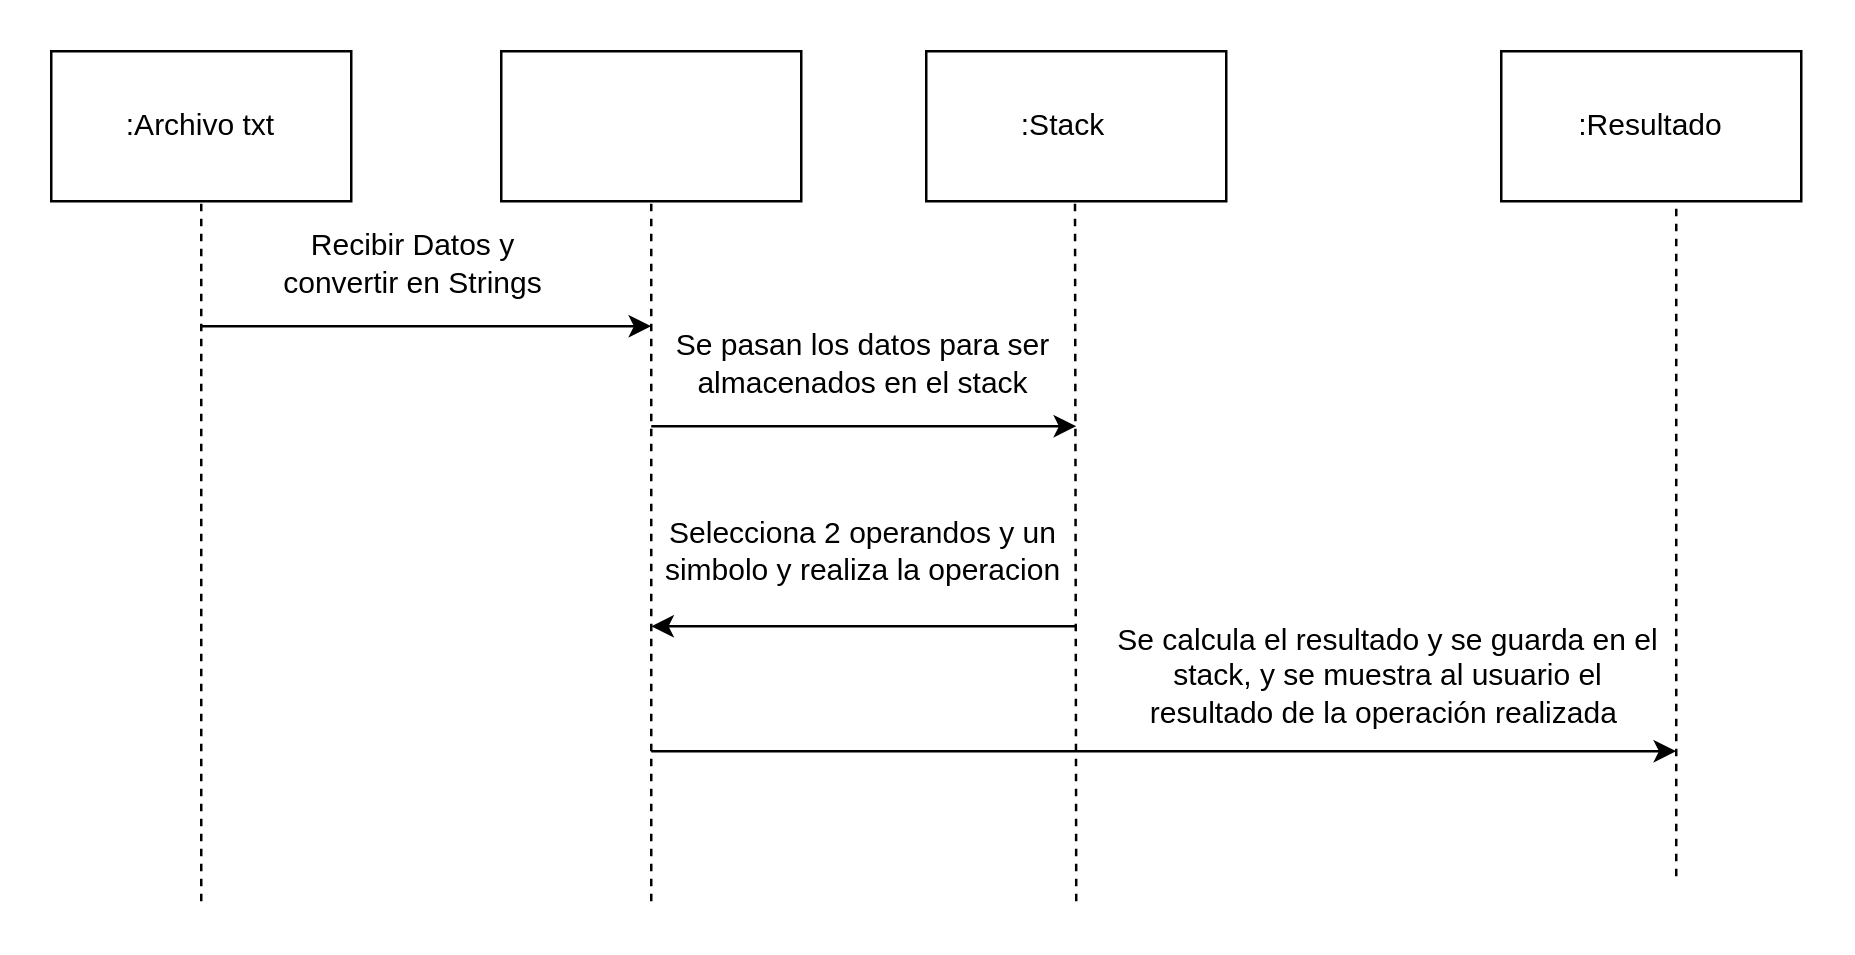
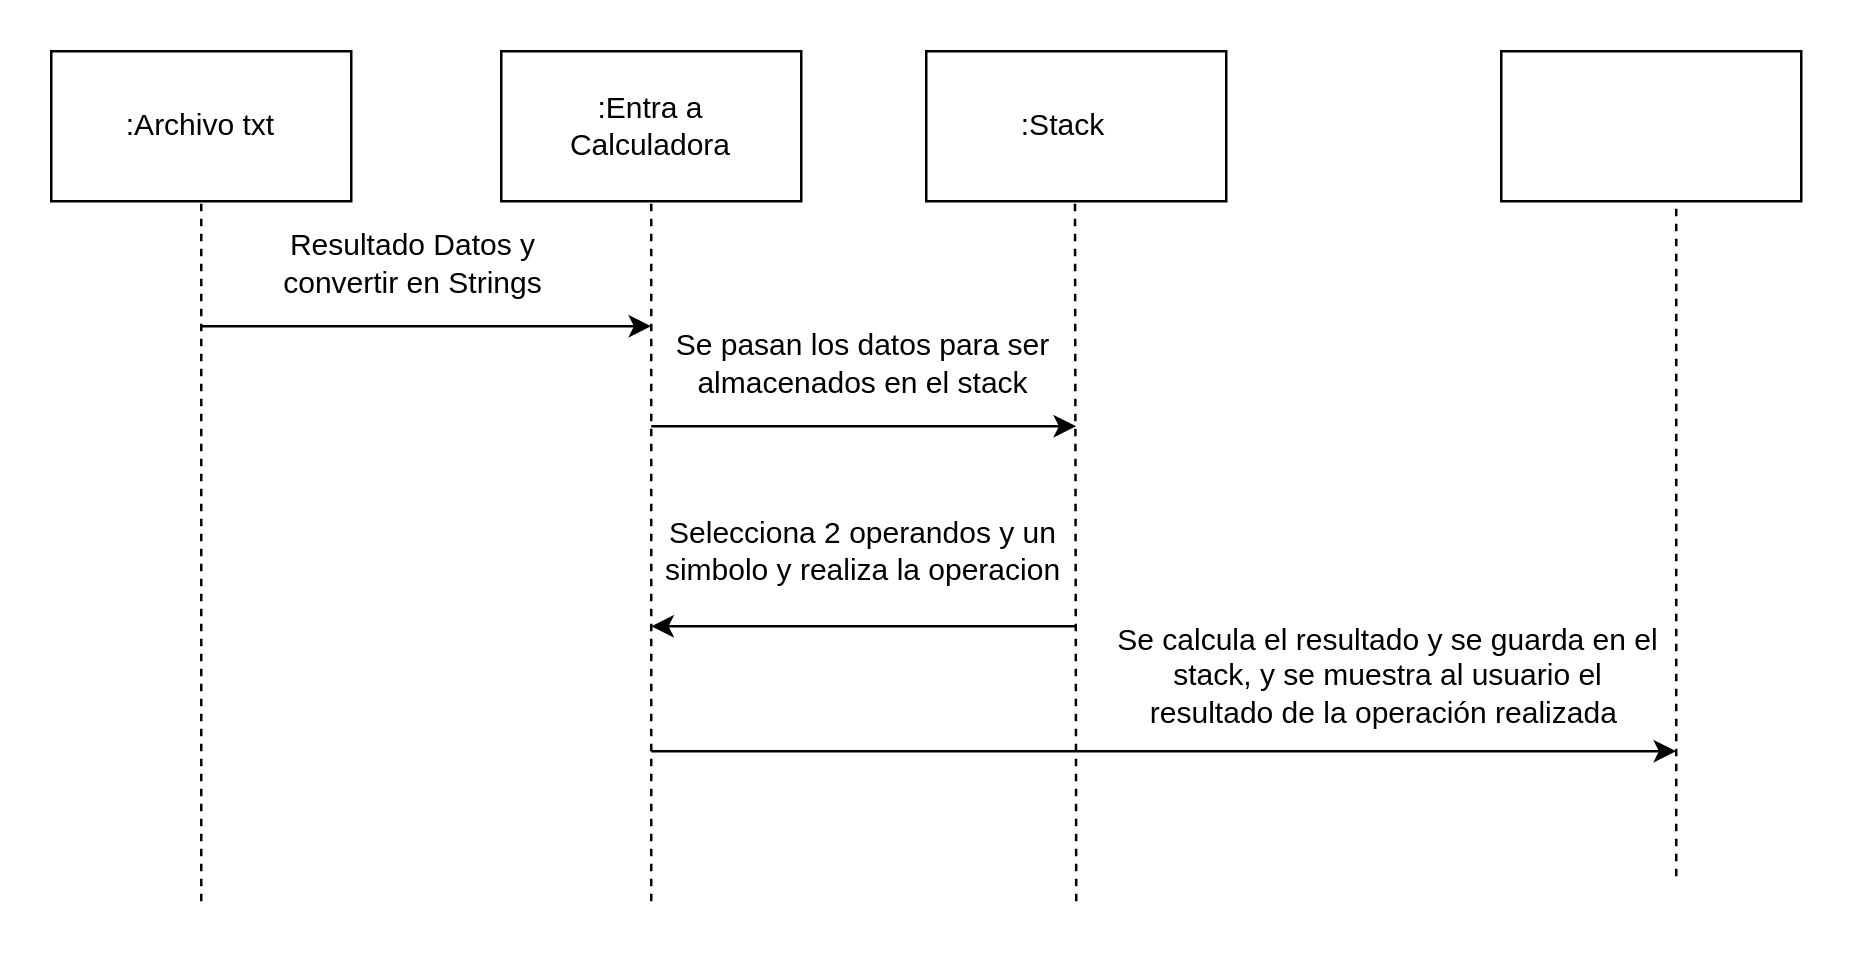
node ":Entra a Calculadora": added
node ":Resultado": removed
node "Recibir Datos y convertir en Strings": label "Recibir Datos y convertir en Strings" -> "Resultado Datos y convertir en Strings"
